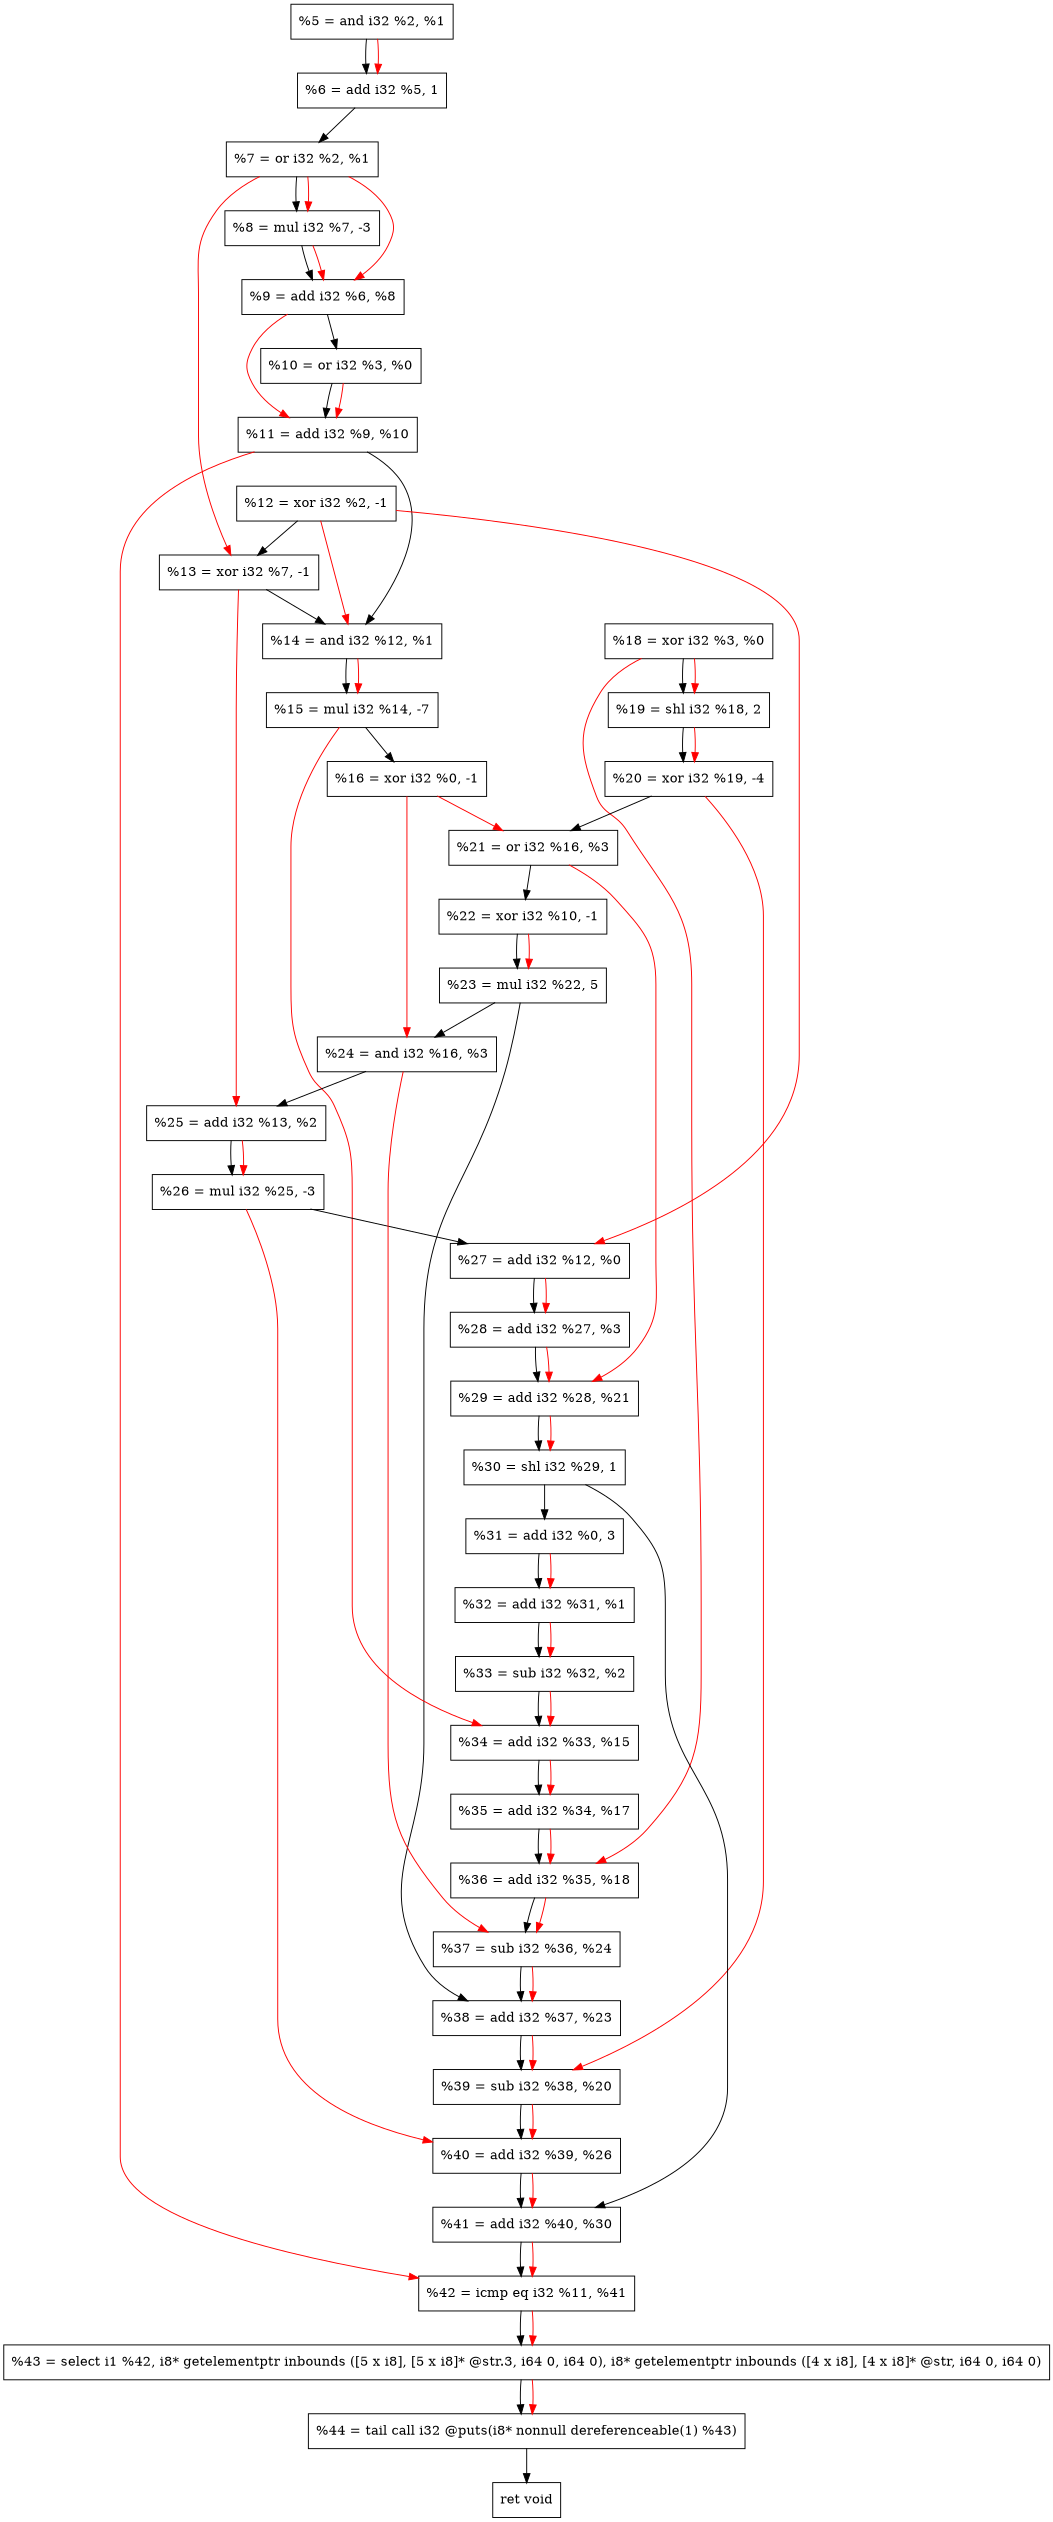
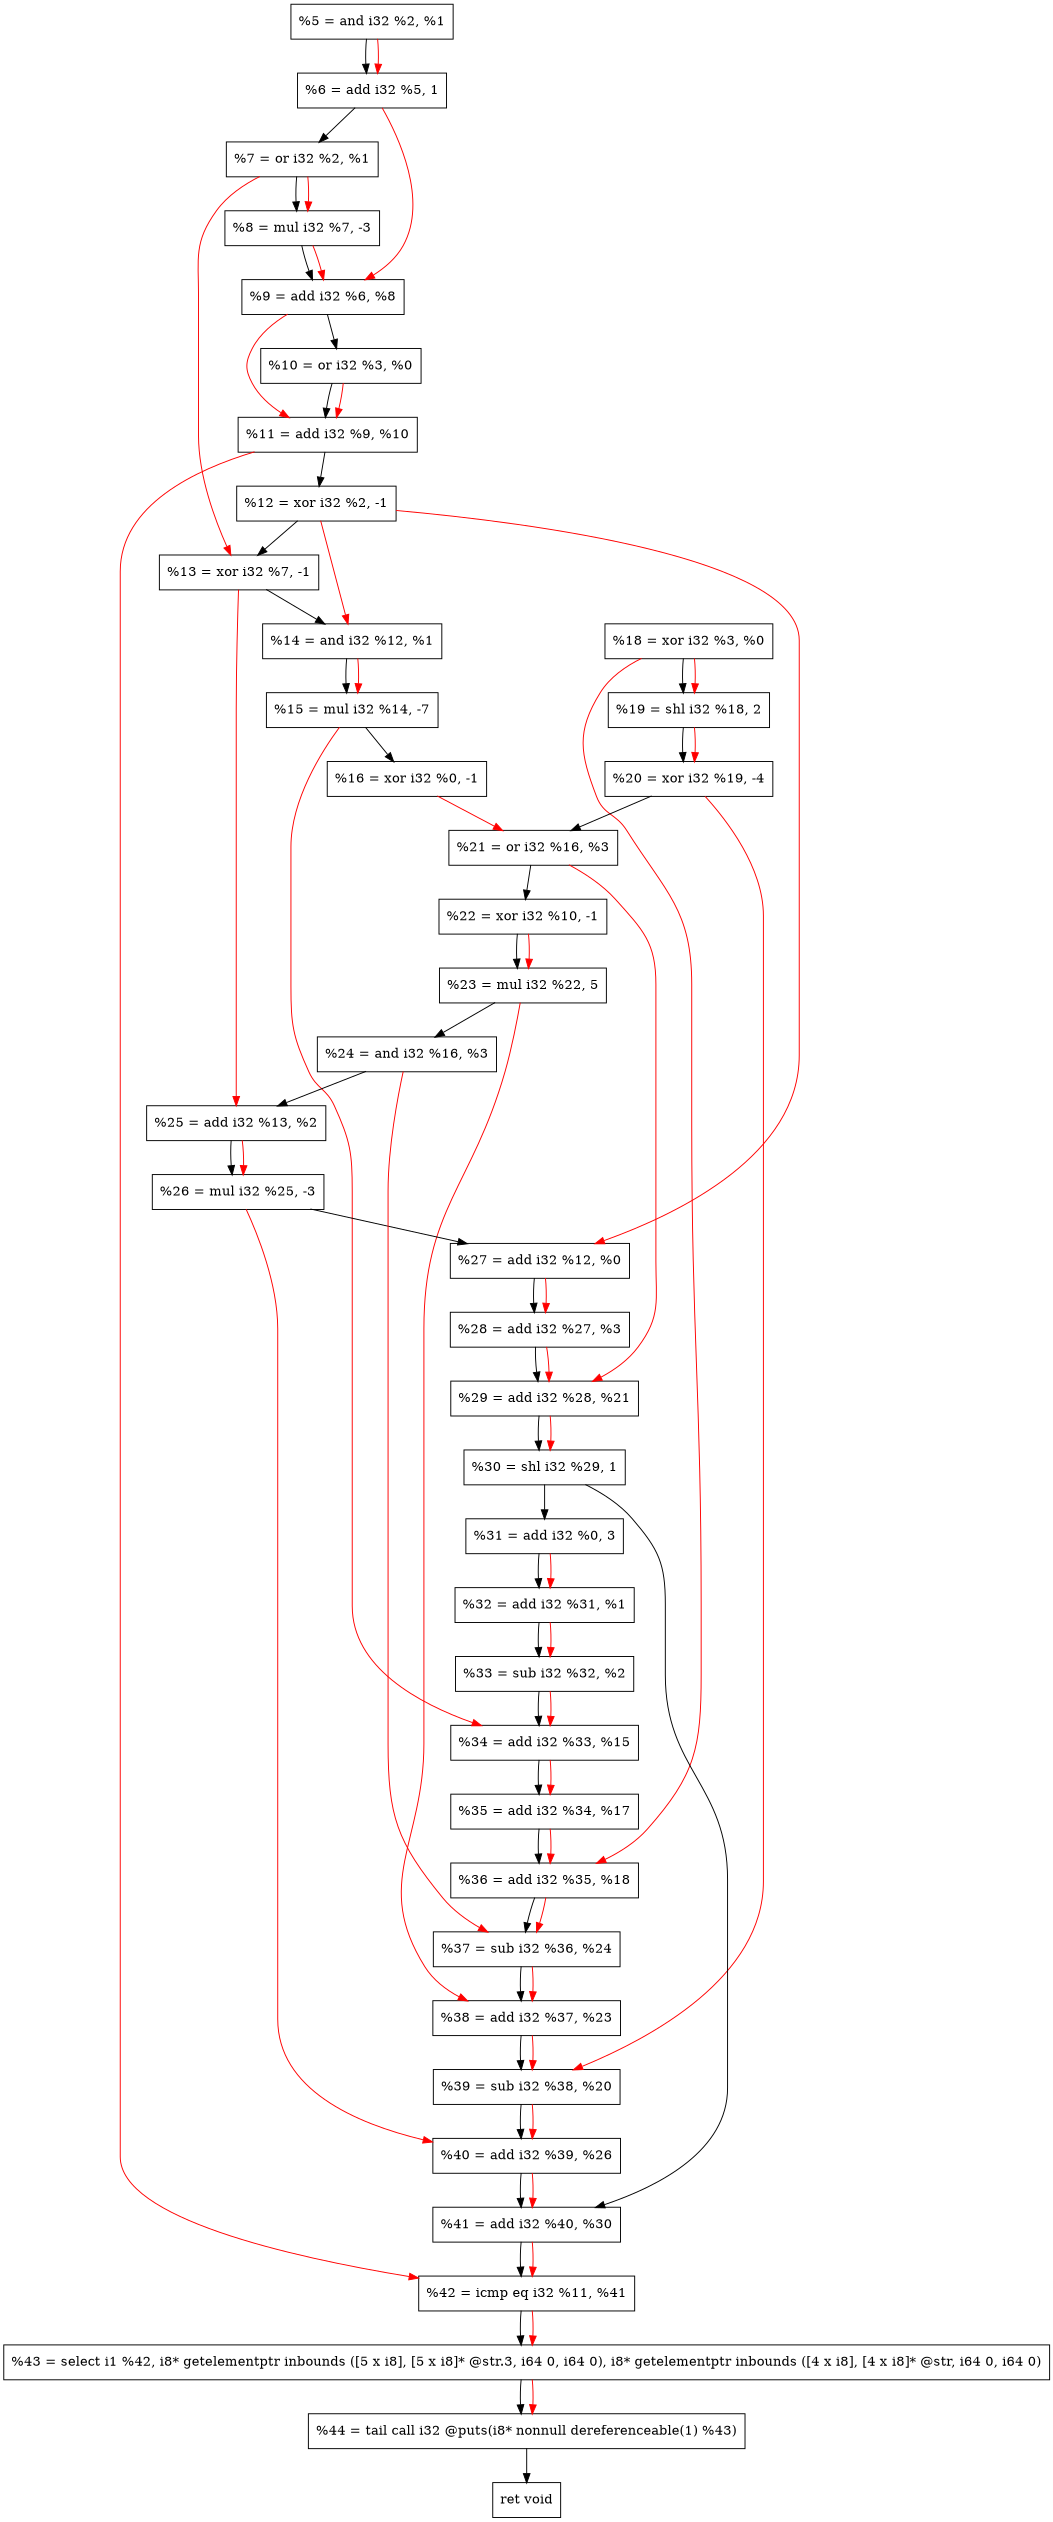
edge "%7 = or i32 %2, %1" -> "%9 = add i32 %6, %8": now "%6 = add i32 %5, 1" -> "%9 = add i32 %6, %8"
edge "%11 = add i32 %9, %10" -> "%14 = and i32 %12, %1": now "%11 = add i32 %9, %10" -> "%12 = xor i32 %2, -1"
edge "%16 = xor i32 %0, -1" -> "%24 = and i32 %16, %3": removed
edge "%23 = mul i32 %22, 5" -> "%38 = add i32 %37, %23": color black -> red
